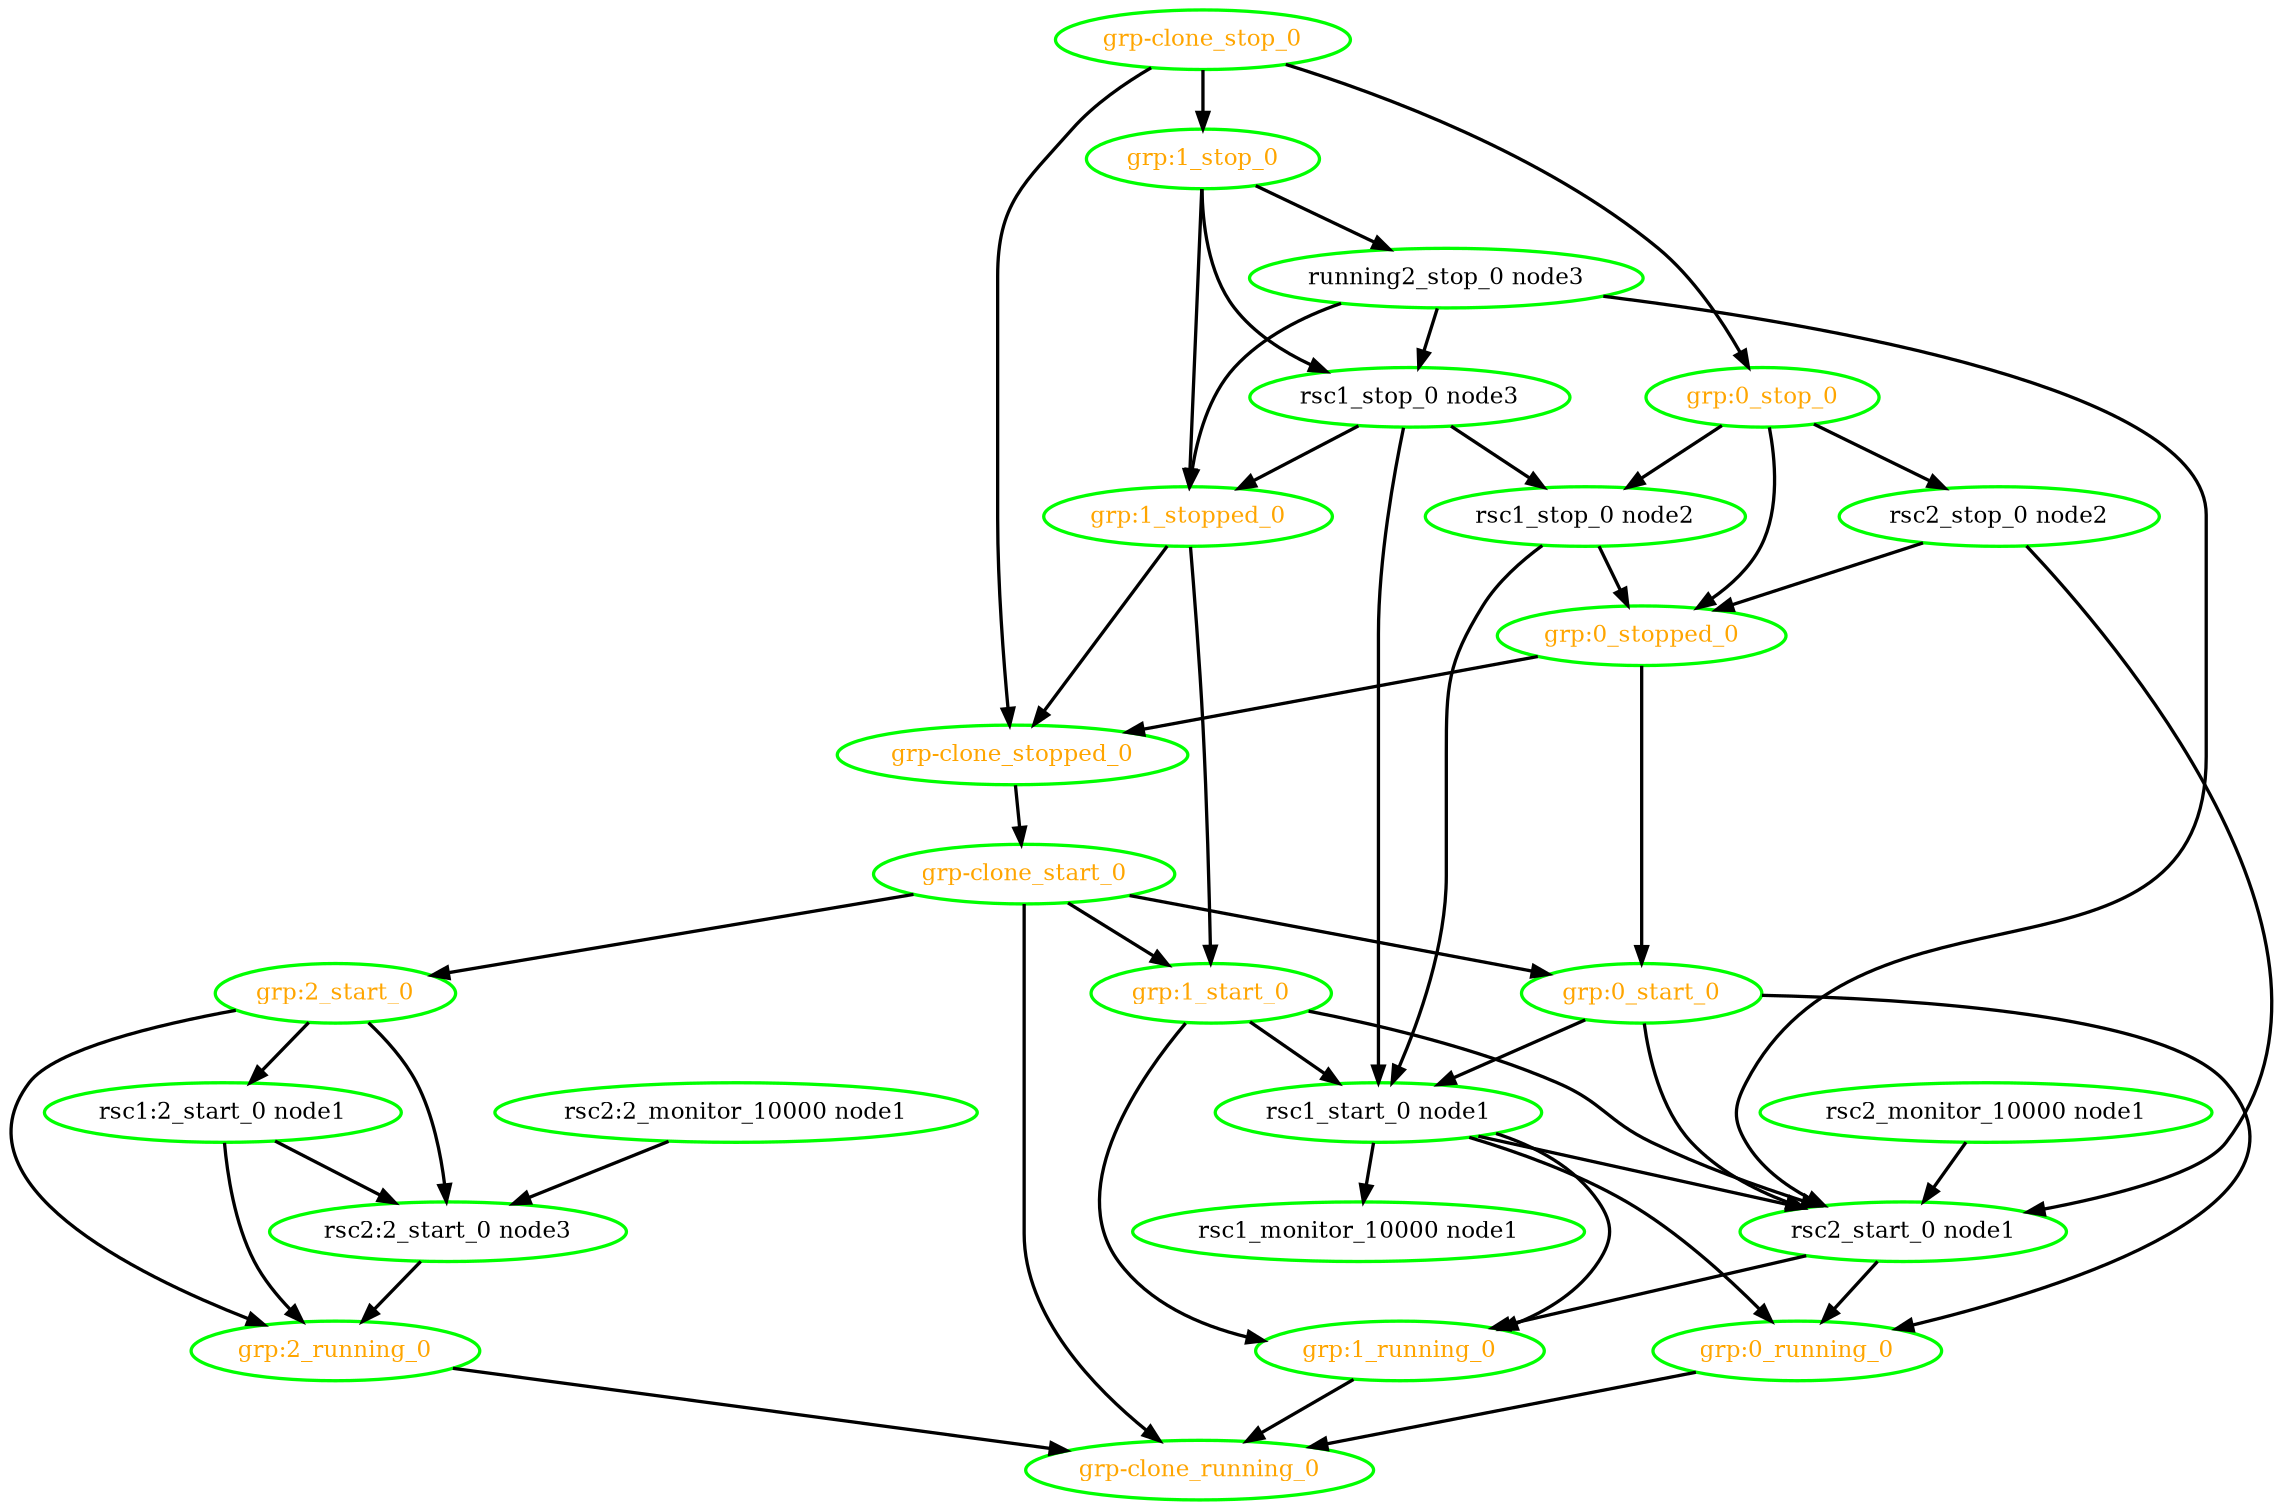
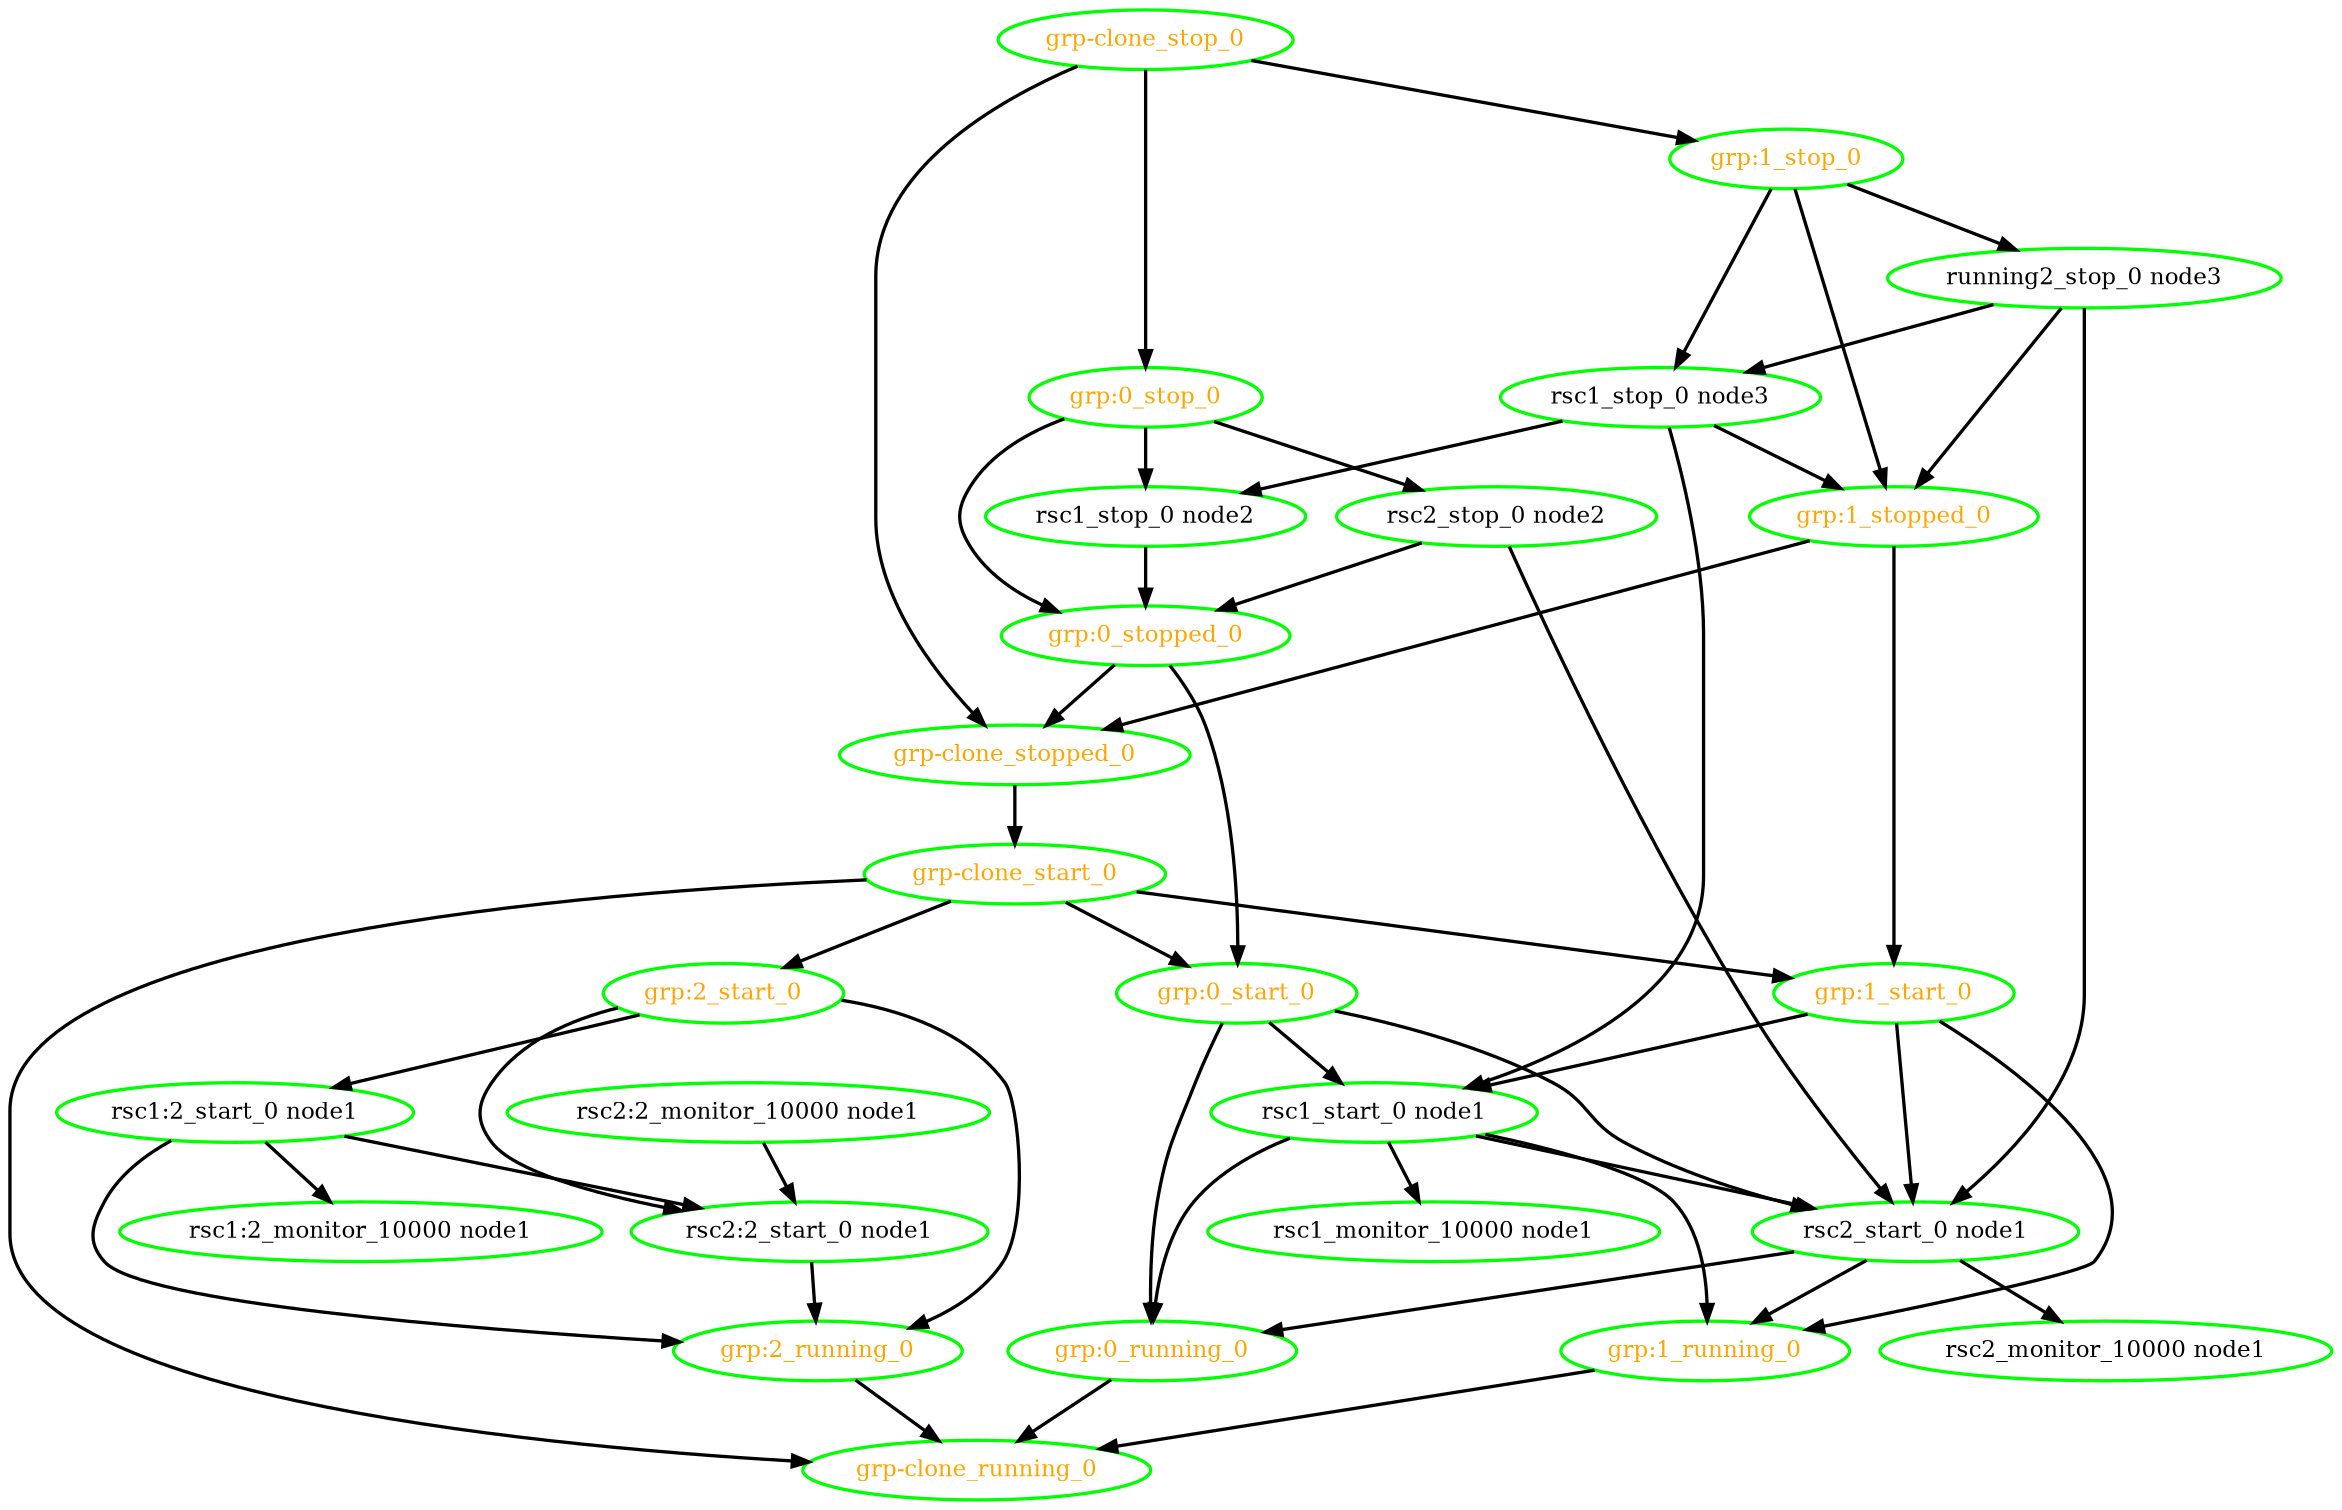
edge "rsc1_stop_0 node2" -> "rsc1_start_0 node1": removed
edge "rsc2_monitor_10000 node1" -> "rsc2_start_0 node1": reversed
node "rsc1:2_monitor_10000 node1": added
node "rsc2:2_start_0 node3": label "rsc2:2_start_0 node3" -> "rsc2:2_start_0 node1"
